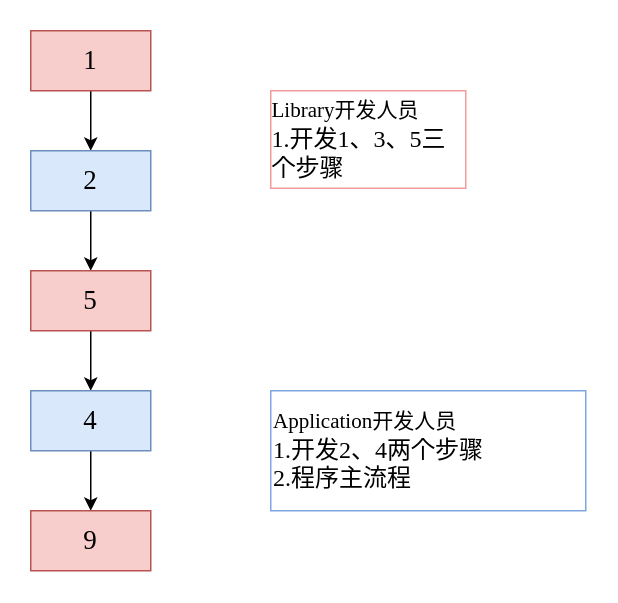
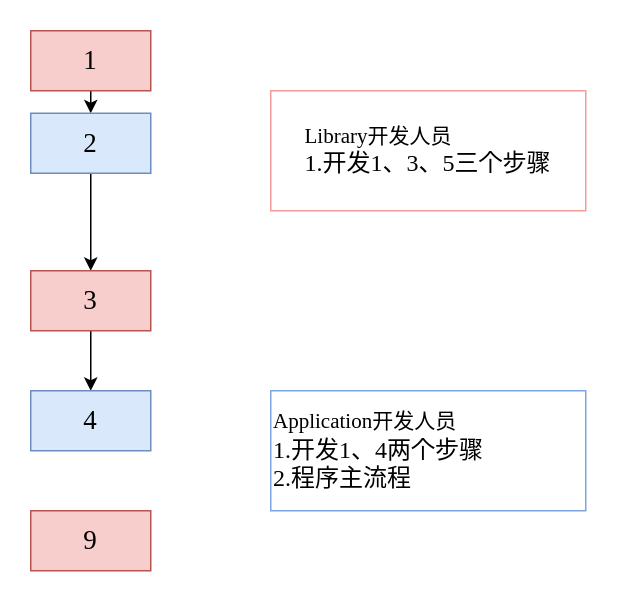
node "Library开发人员 1.开发1、3、5三个步骤": size 195x98 -> 315x120
node "2": moved (91, 181) -> (91, 143)
node "5": label "5" -> "3"
node "Application开发人员 1.开发2、4两个步骤 2.程序主流程": label "Application开发人员 1.开发2、4两个步骤 2.程序主流程" -> "Application开发人员 1.开发1、4两个步骤 2.程序主流程"
edge "4" -> "9": removed
